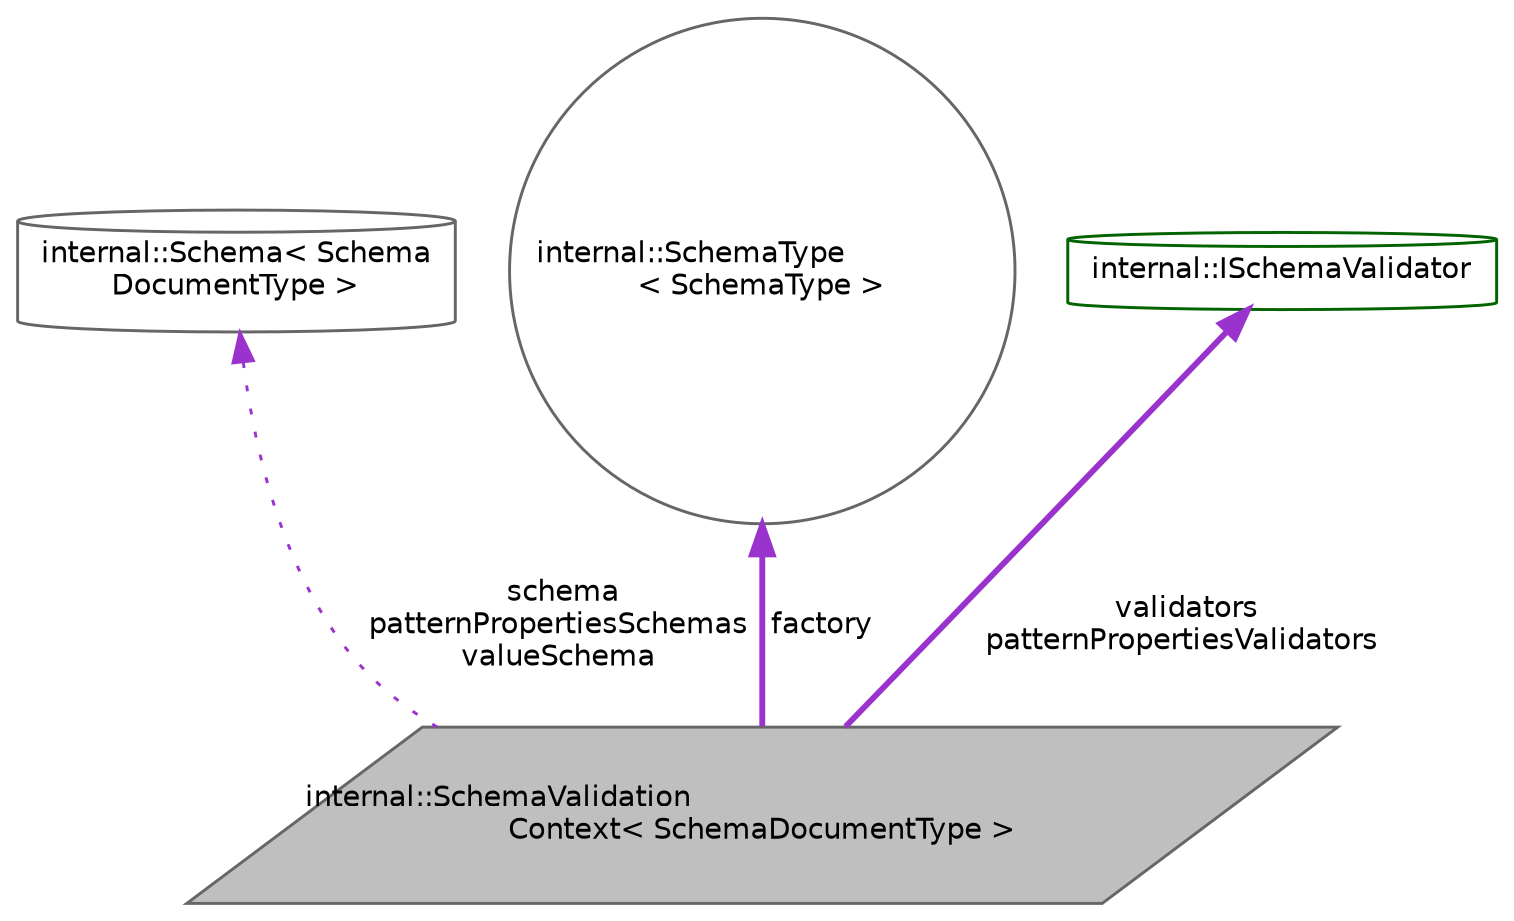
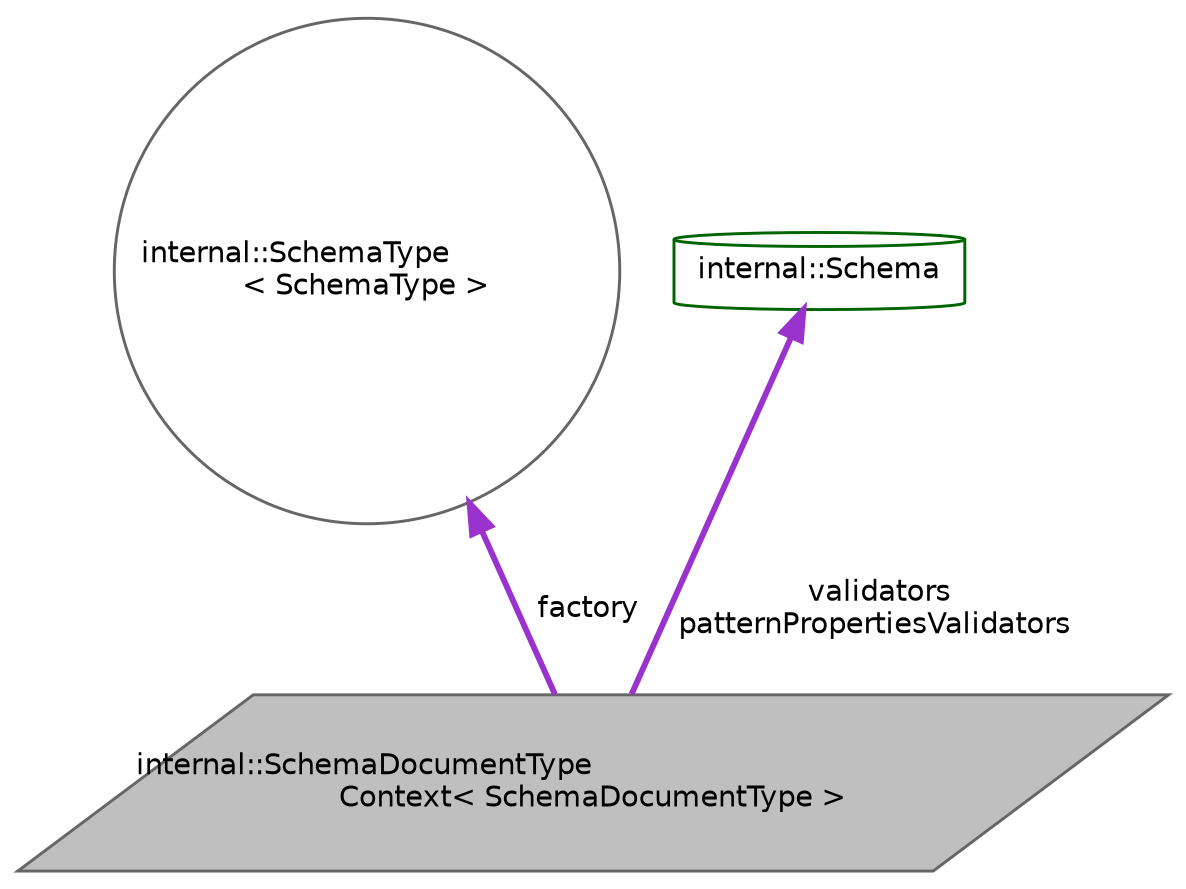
node "internal::Schema< Schema DocumentType >": removed
node "internal::ISchemaValidator": label "internal::ISchemaValidator" -> "internal::Schema"
node "internal::SchemaValidation Context< SchemaDocumentType >": label "internal::SchemaValidation Context< SchemaDocumentType >" -> "internal::SchemaDocumentType Context< SchemaDocumentType >"
